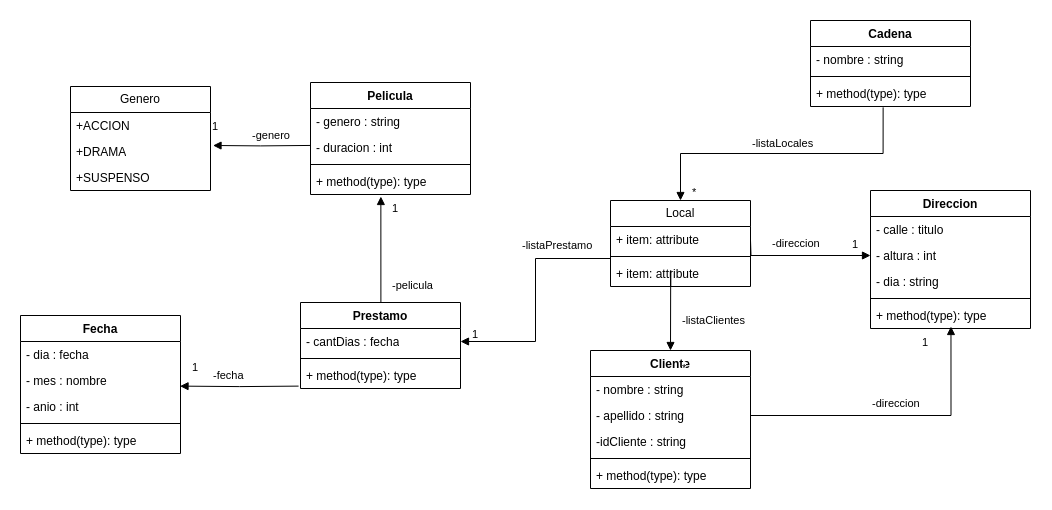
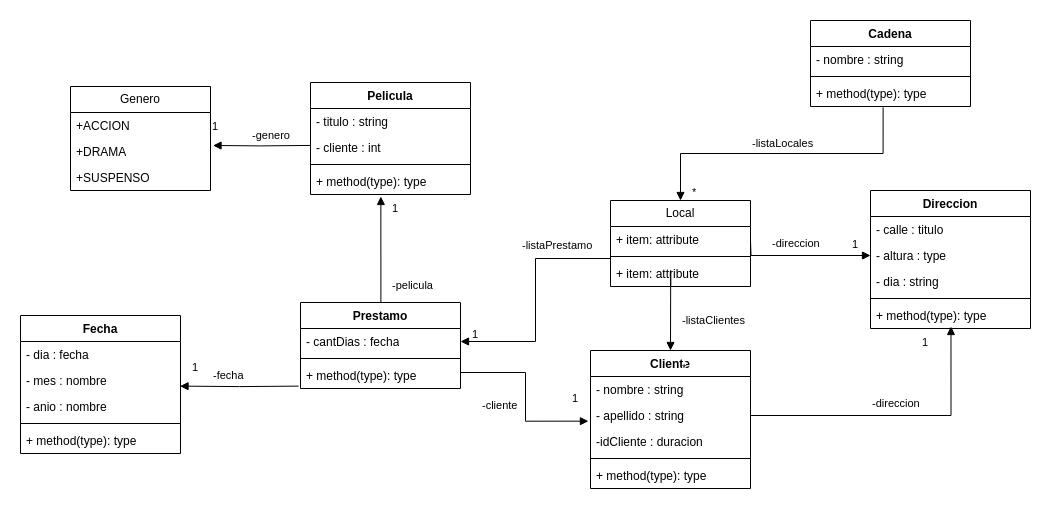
node "- genero : string": label "- genero : string" -> "- titulo : string"
node "- duracion : int": label "- duracion : int" -> "- cliente : int"
node "- altura : int": label "- altura : int" -> "- altura : type"
edge "- cantDias : fecha" -> "- apellido : string": added, labels "1", "-cliente"
node "- anio : int": label "- anio : int" -> "- anio : nombre"
node "-idCliente : string": label "-idCliente : string" -> "-idCliente : duracion"
